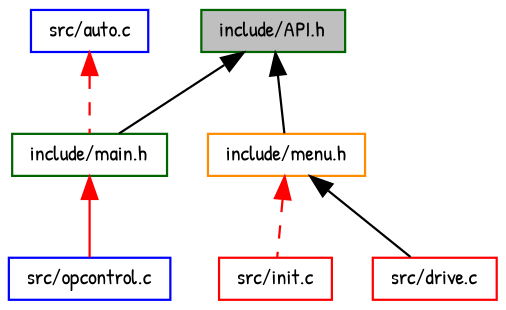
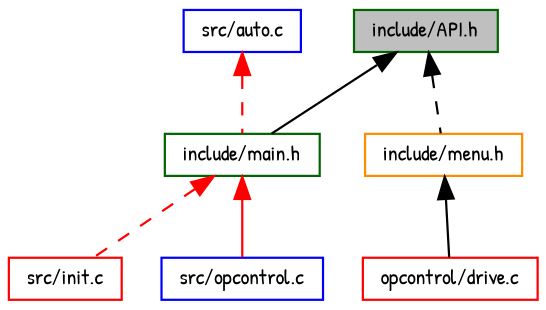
edge "include/menu.h" -> "include/API.h": style solid -> dashed
edge "src/init.c" -> "include/menu.h": now "src/init.c" -> "include/main.h"
node "src/drive.c": label "src/drive.c" -> "opcontrol/drive.c"
